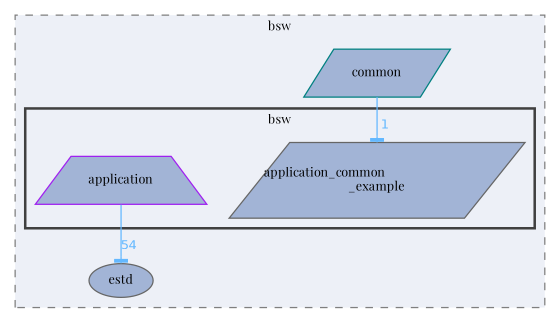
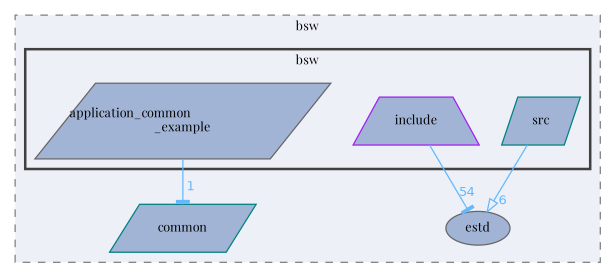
edge "common" -> "application_common _example": reversed
node "src": added
node "application": label "application" -> "include"
